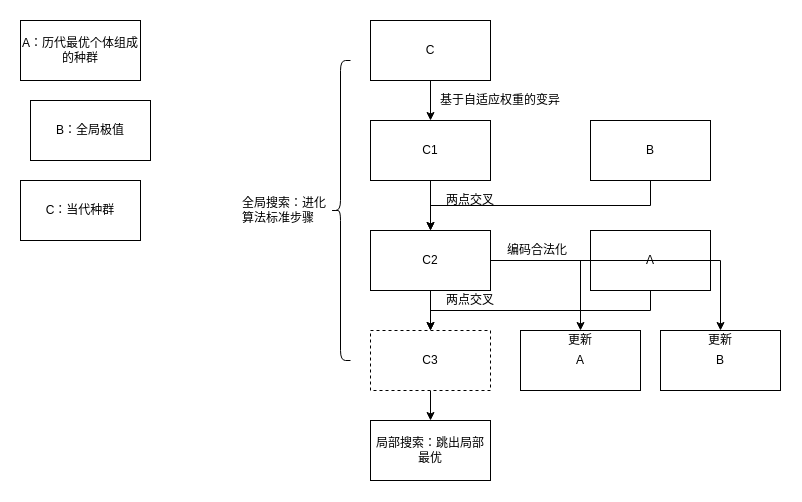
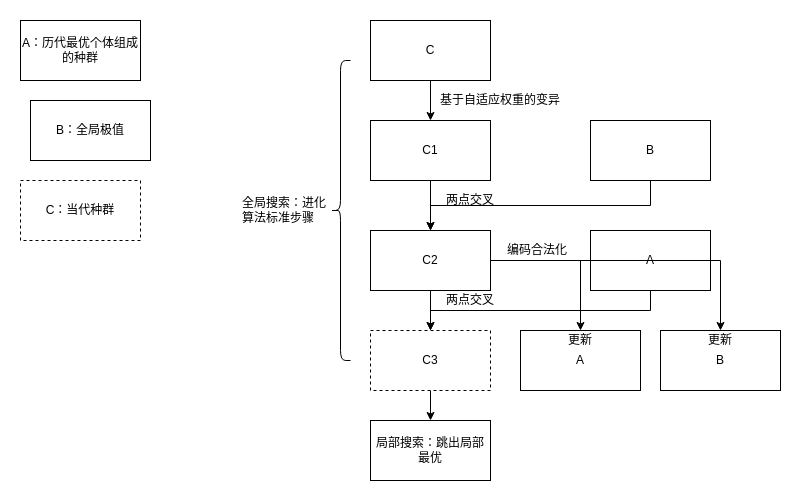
node "C：当代种群": style solid -> dashed
